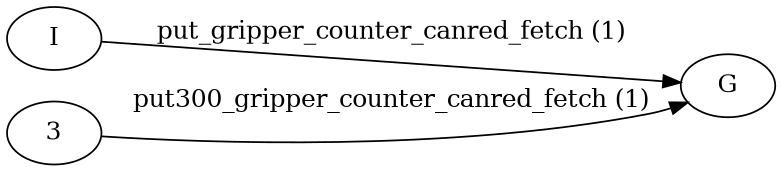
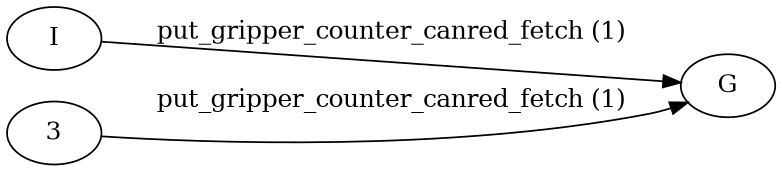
edge "3" -> "G": label "put300_gripper_counter_canred_fetch (1)" -> "put_gripper_counter_canred_fetch (1)"
